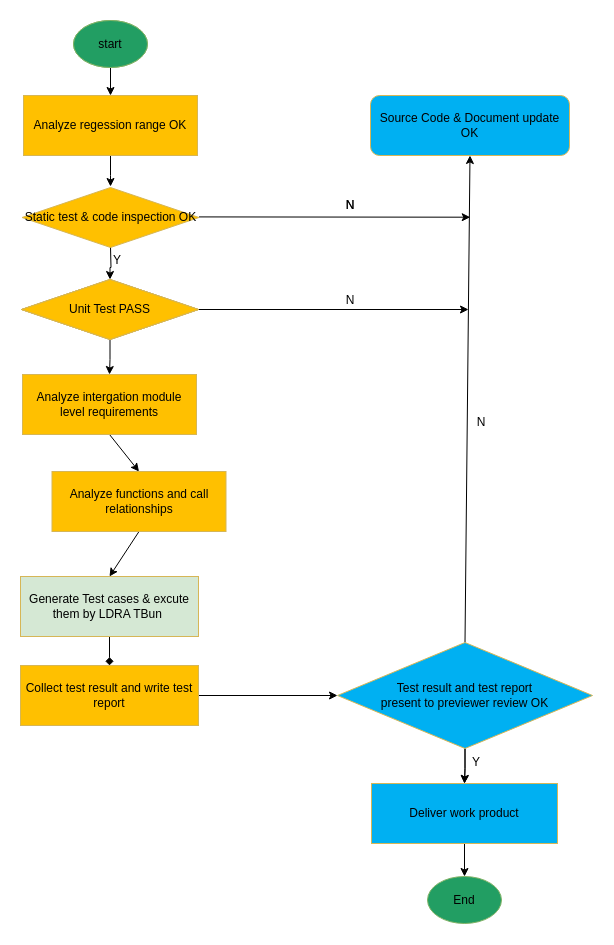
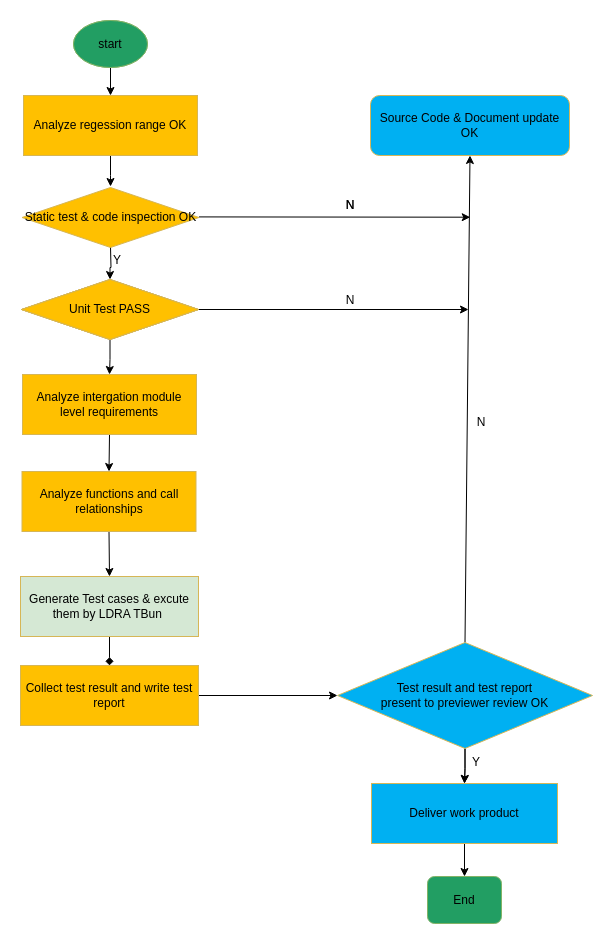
node "Analyze functions and call relationships": moved (139, 502) -> (109, 502)
node "End": shape ellipse -> rounded rectangle
